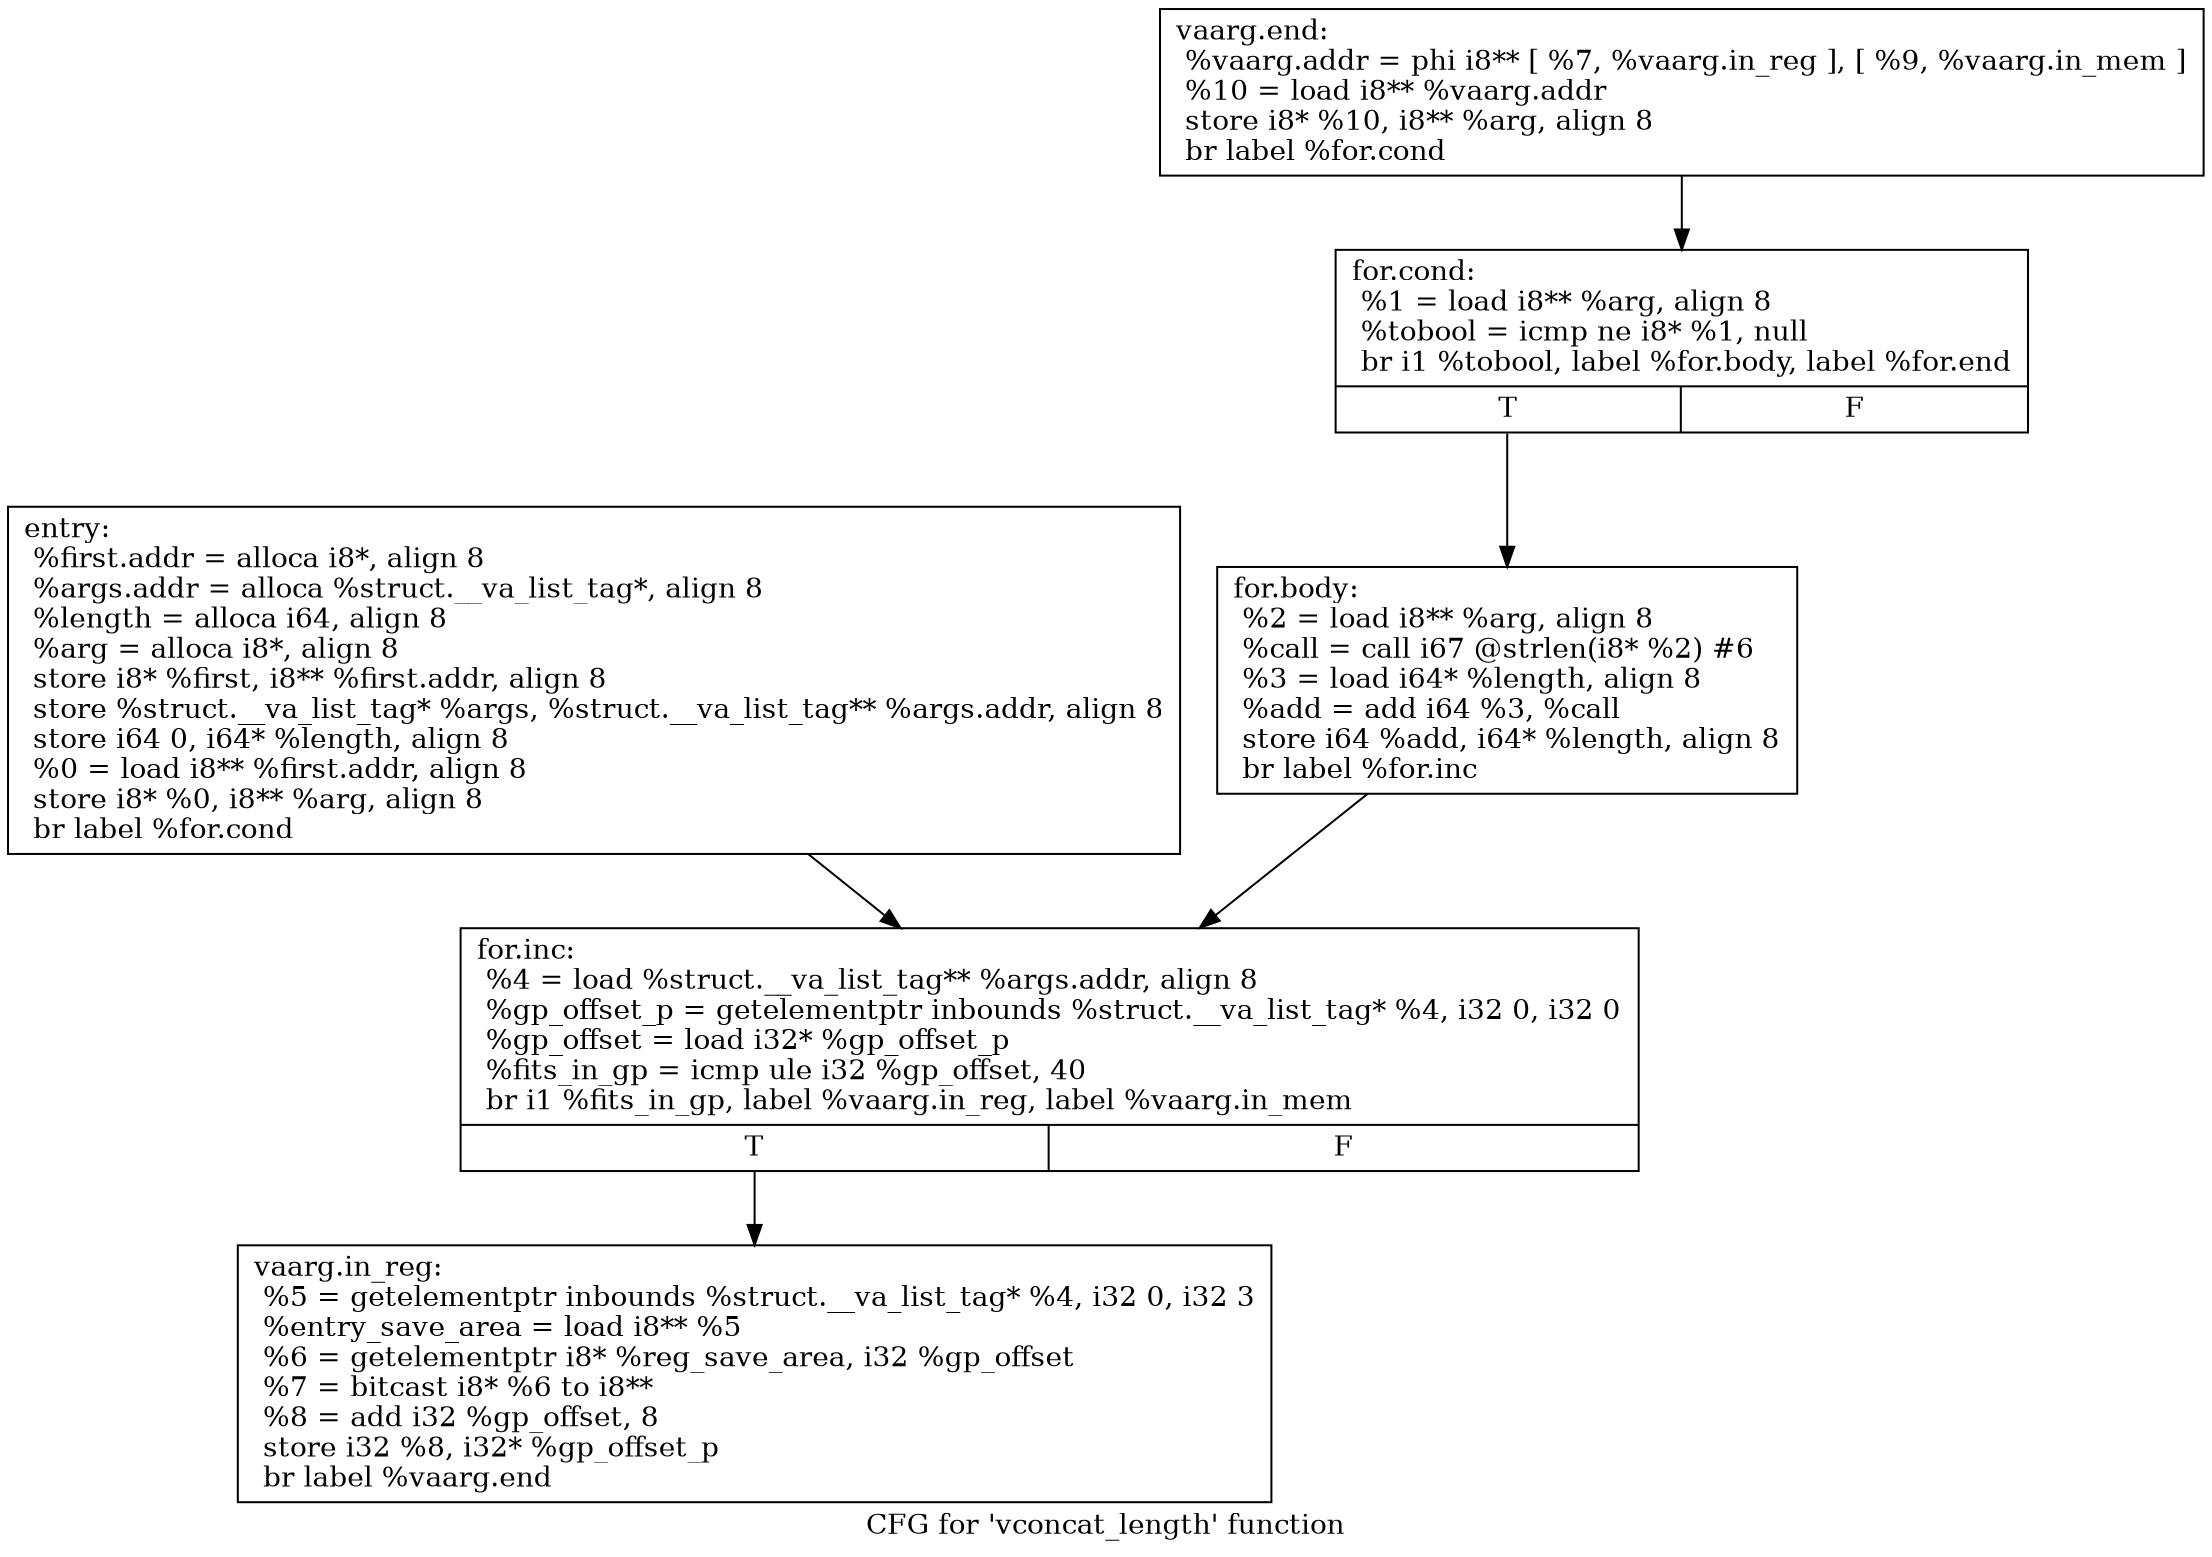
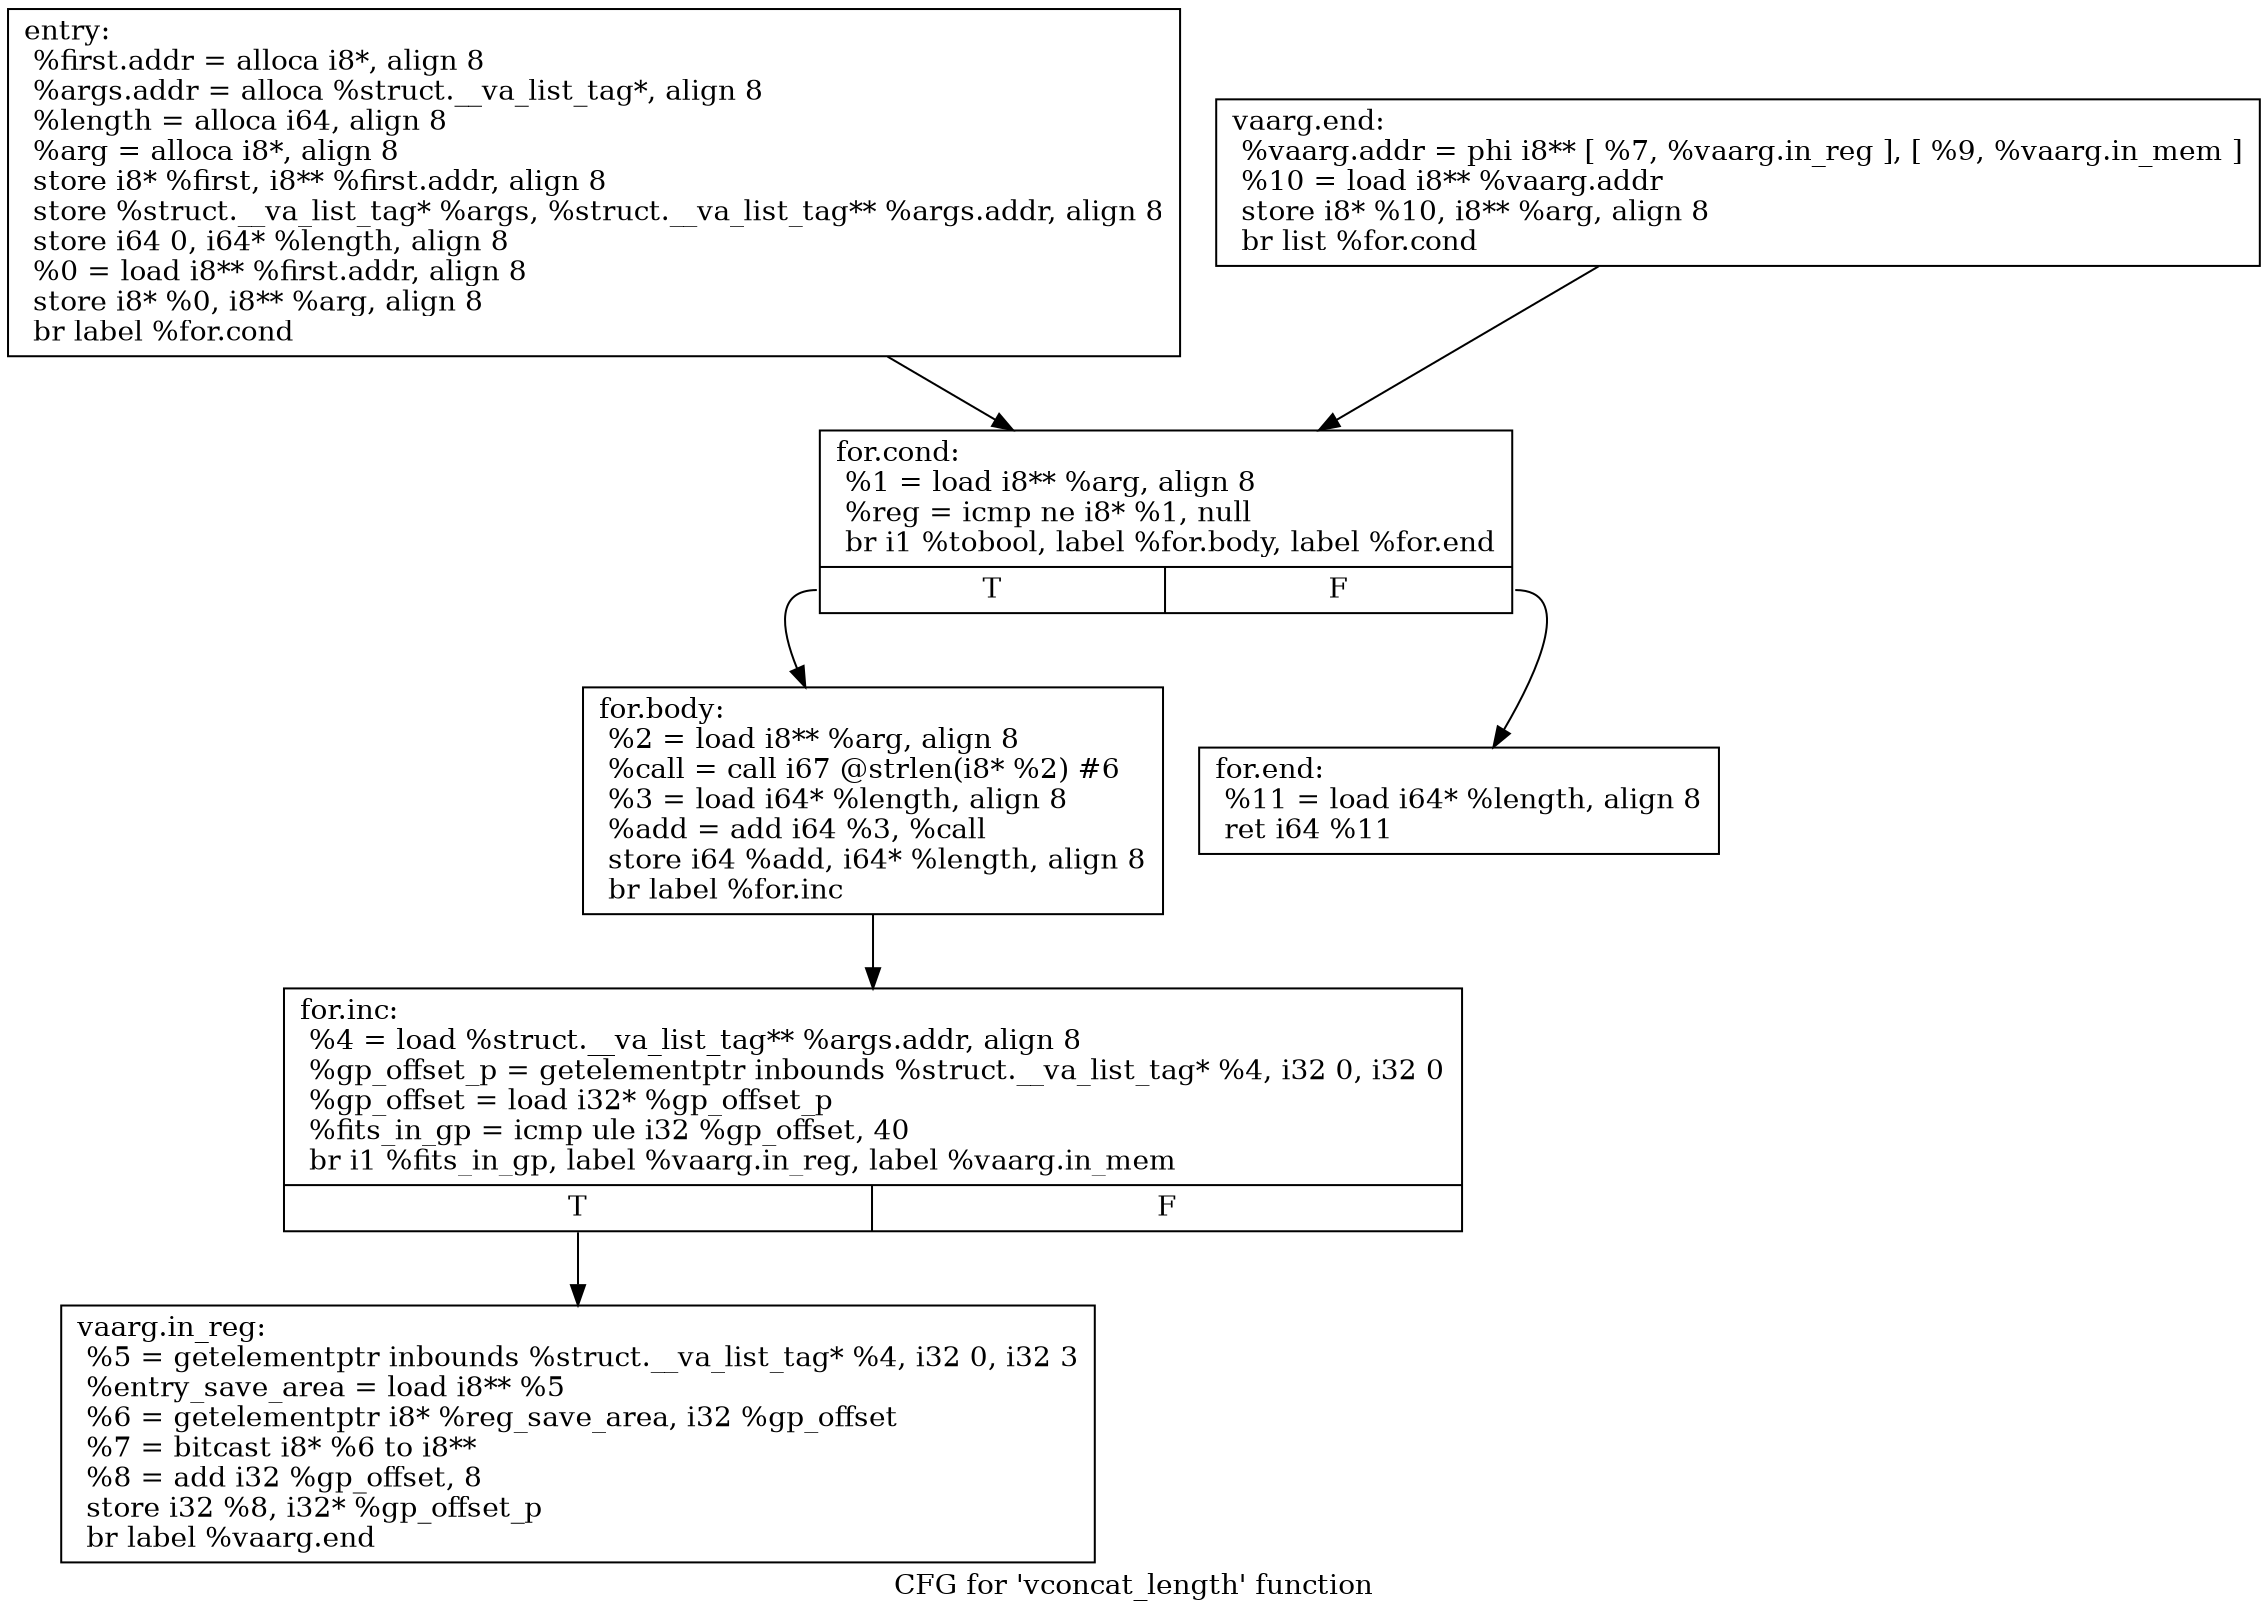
node "vaarg.end:": text "br label %for.cond" -> "br list %for.cond"
node "for.cond:": text "%tobool = icmp ne i8* %1, null" -> "%reg = icmp ne i8* %1, null"
node "for.end:": added
edge "entry:" -> "for.inc:": now "entry:" -> "for.cond:"
